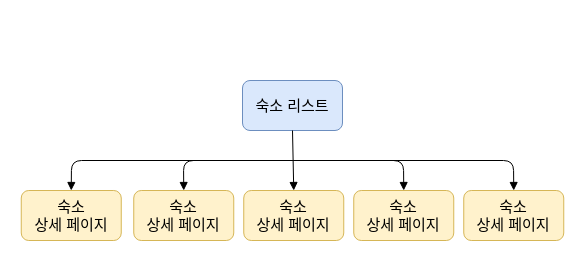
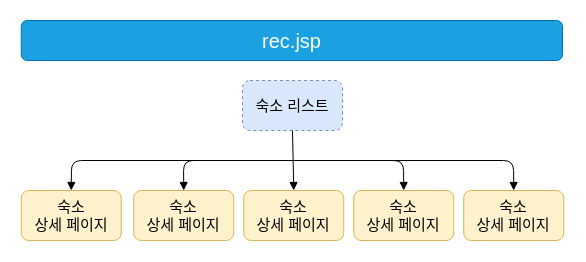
node "rec.jsp": added
node "숙소 리스트": style solid -> dashed
